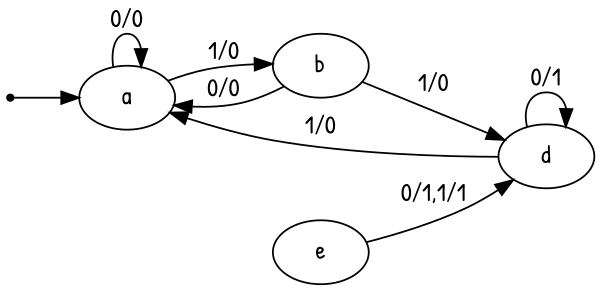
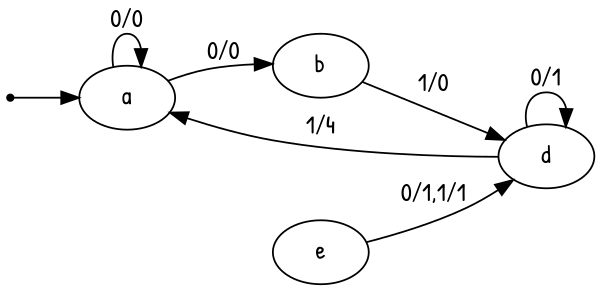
edge "a" -> "b": label "1/0" -> "0/0"
edge "b" -> "a": removed, label "0/0"
edge "d" -> "a": label "1/0" -> "1/4"
